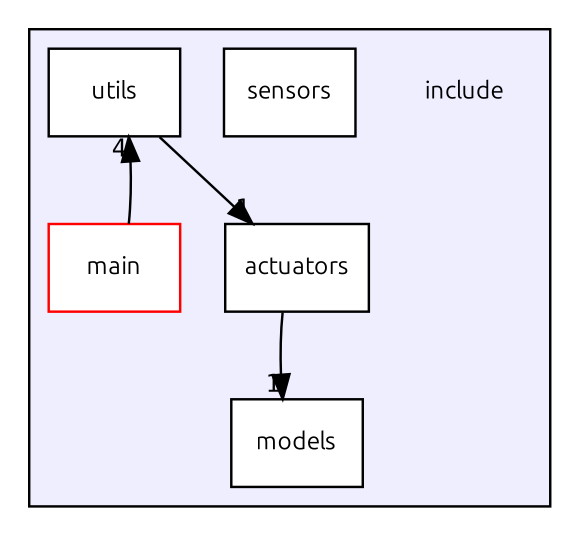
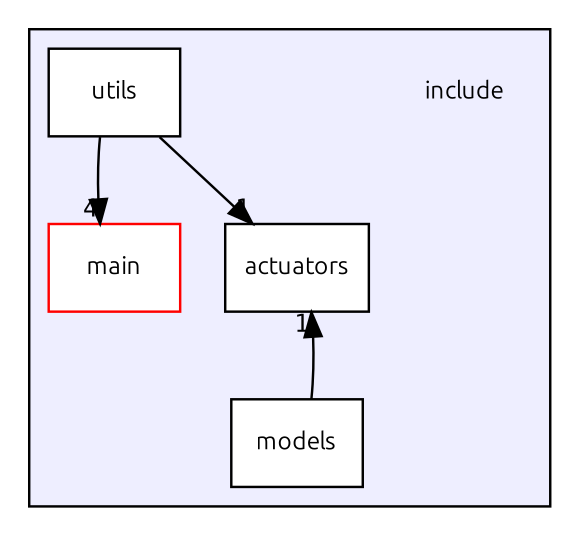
node "sensors": removed
edge "main" -> "utils": reversed
edge "actuators" -> "models": reversed
